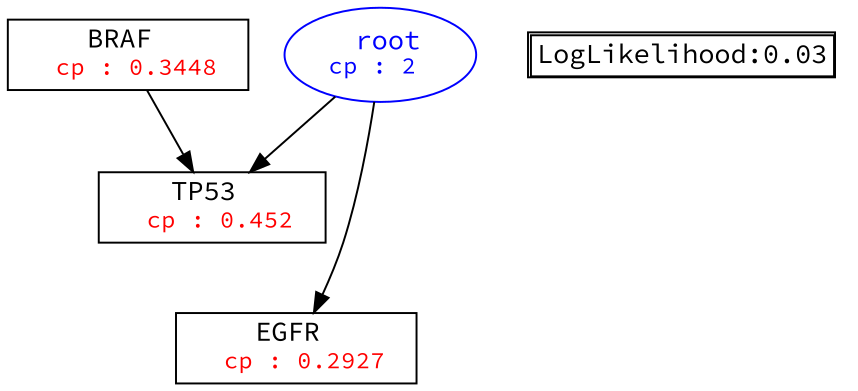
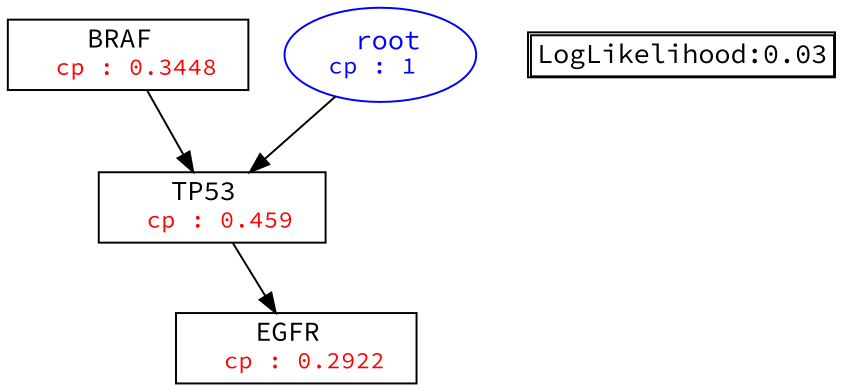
node "root": text "cp : 2" -> "cp : 1"
edge "root" -> "EGFR": now "TP53" -> "EGFR"
node "TP53": text "cp : 0.452" -> "cp : 0.459"
node "EGFR": text "cp : 0.2927" -> "cp : 0.2922"
